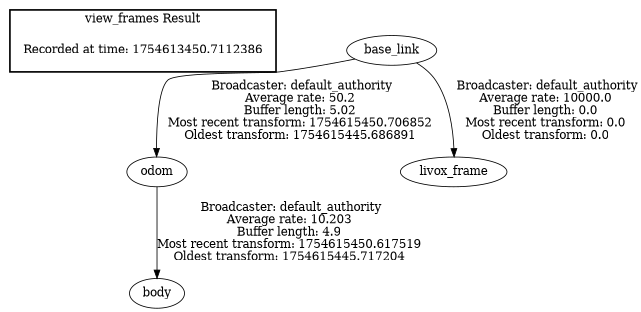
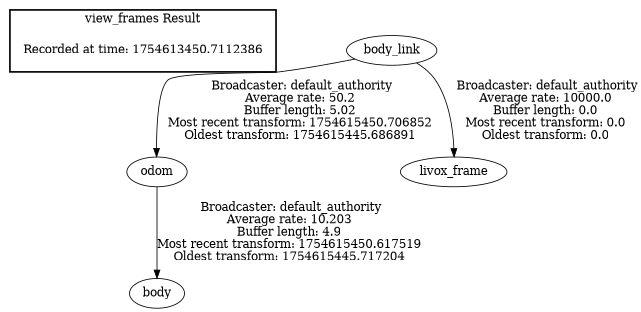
node "base_link": label "base_link" -> "body_link"
